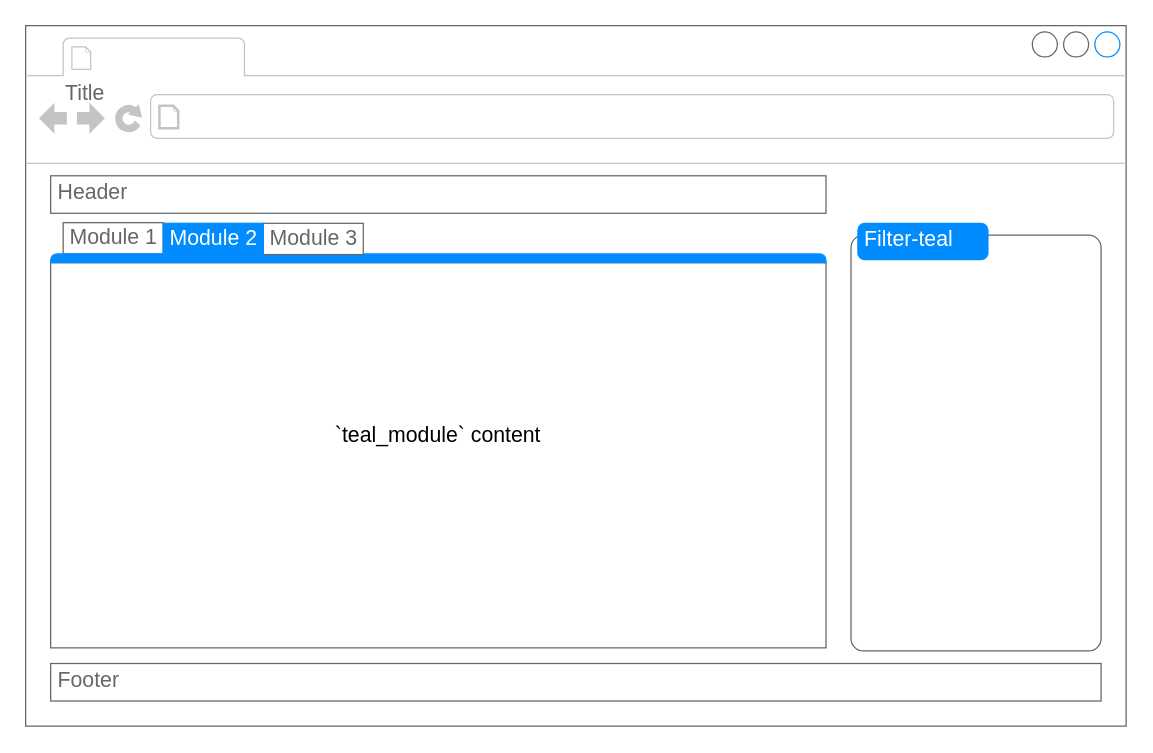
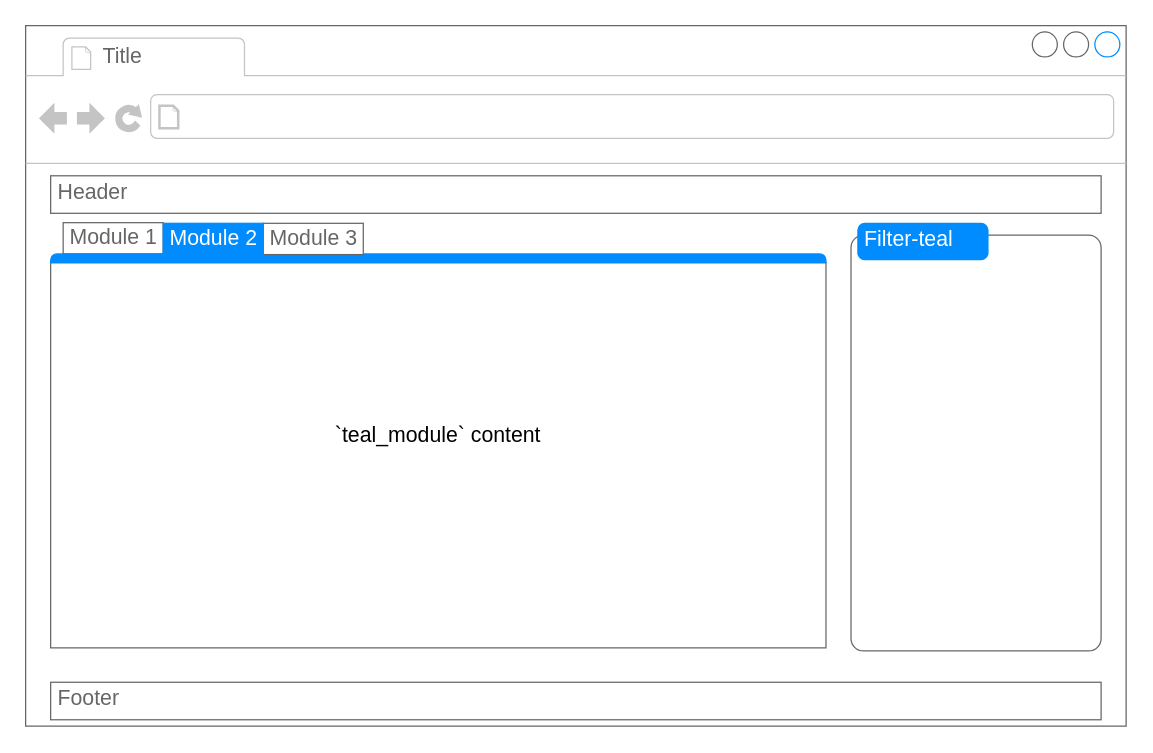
node "Title": moved (132, 94) -> (169, 57)
node "Header": size 775x38 -> 1050x38
node "Footer": moved (576, 682) -> (576, 701)
